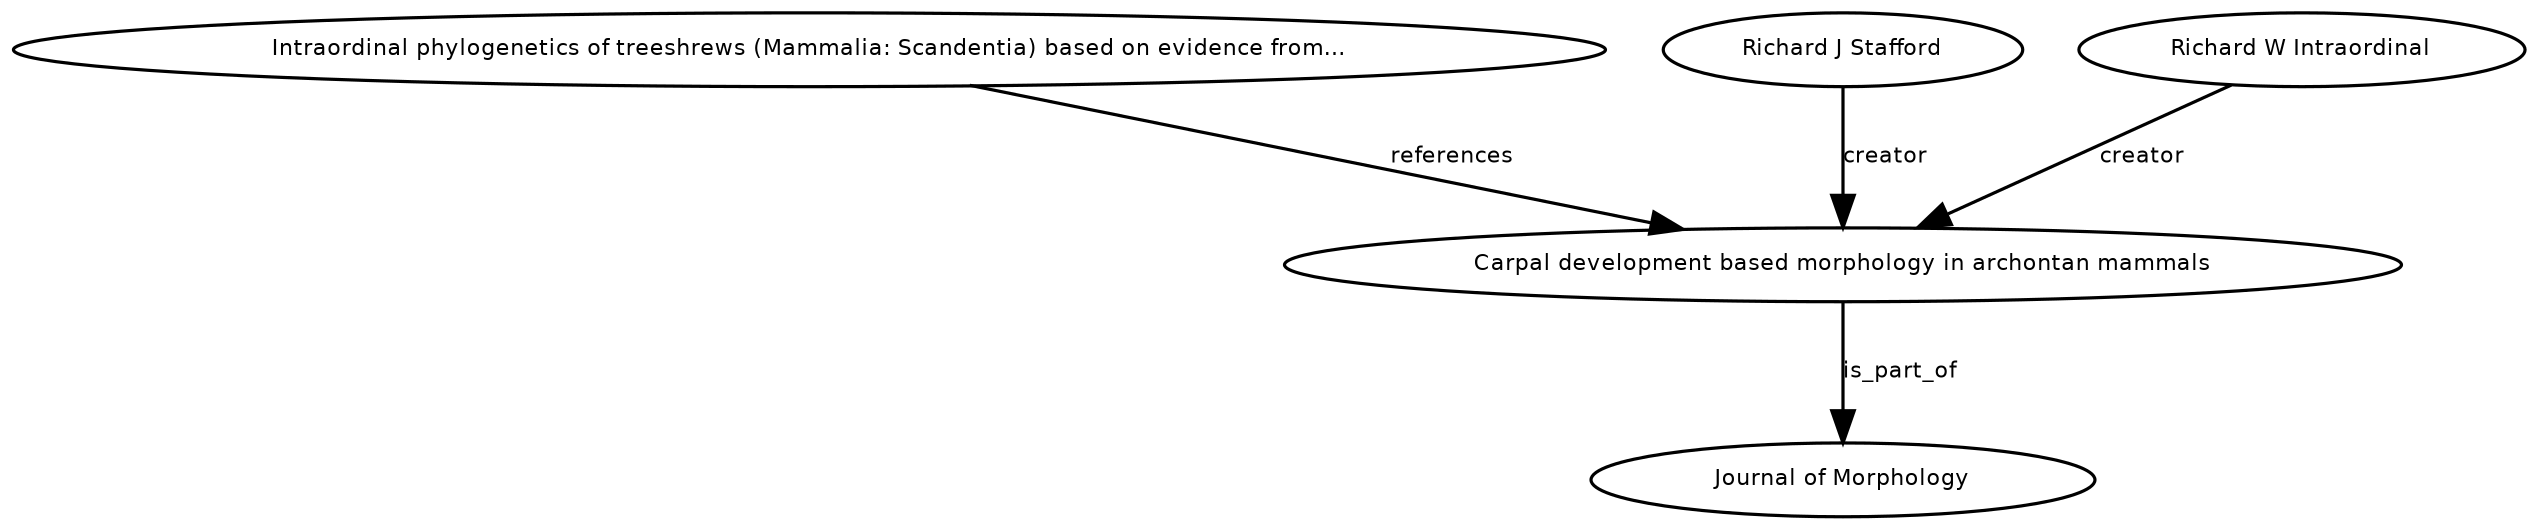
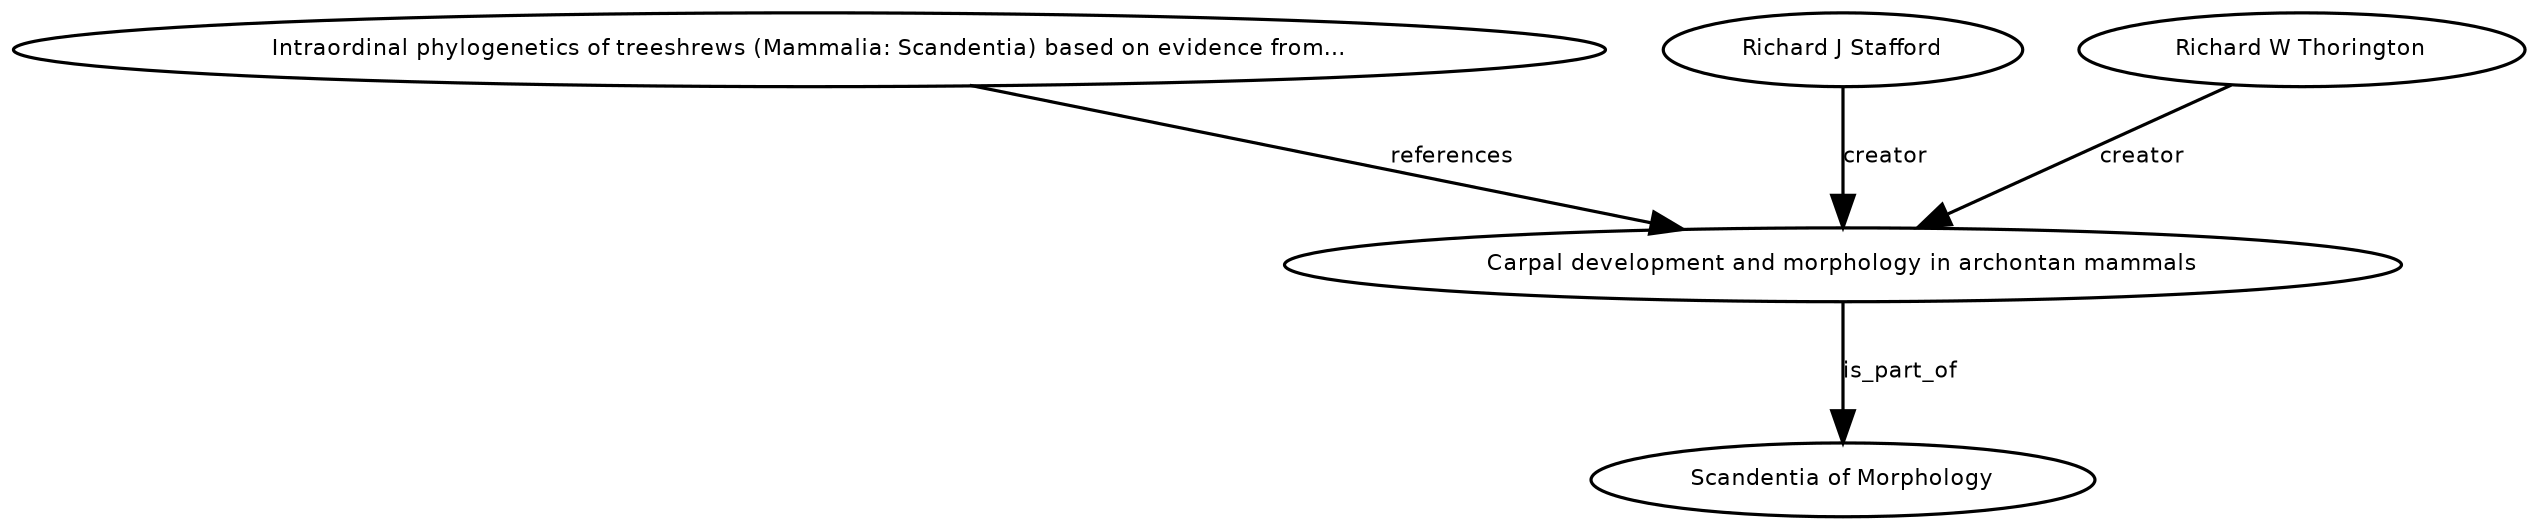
node "Richard W Intraordinal": label "Richard W Intraordinal" -> "Richard W Thorington"
node "Carpal development based morphology in archontan mammals": label "Carpal development based morphology in archontan mammals" -> "Carpal development and morphology in archontan mammals"
node "Journal of Morphology": label "Journal of Morphology" -> "Scandentia of Morphology"
